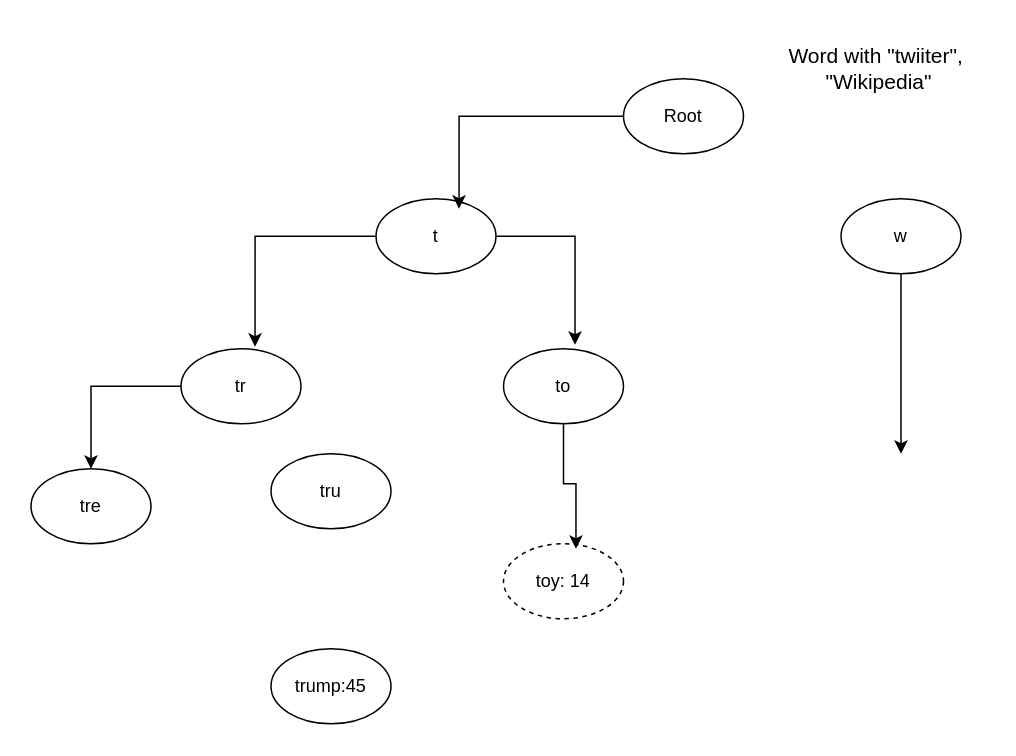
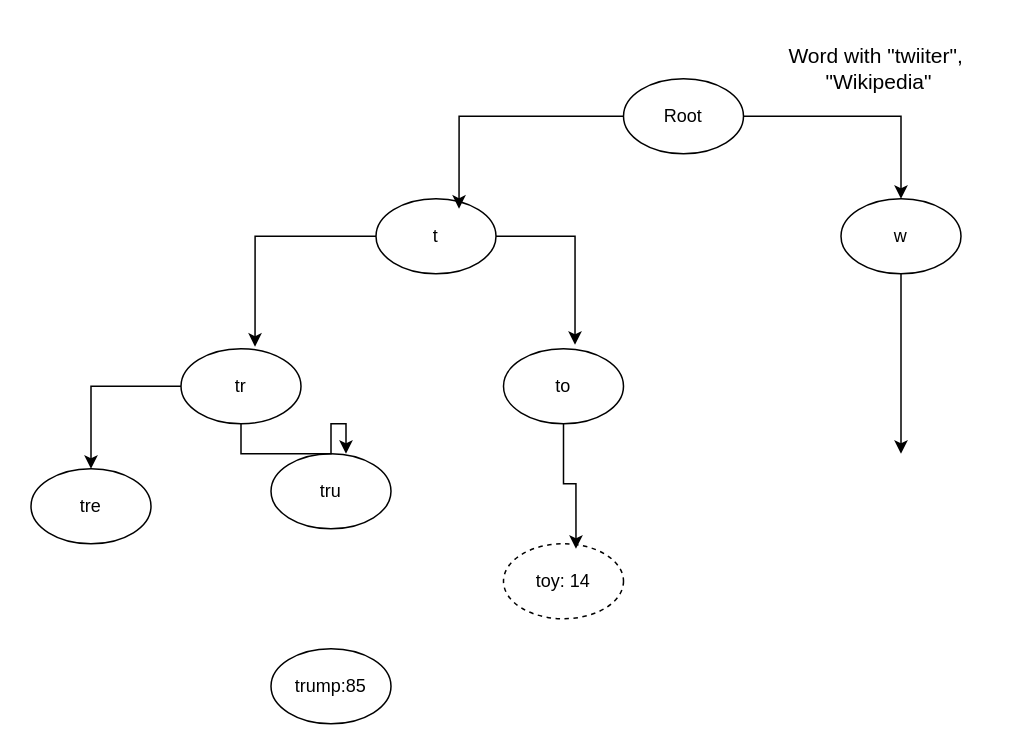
edge "Root" -> "w": added
edge "tr" -> "tru": added
node "trump:45": label "trump:45" -> "trump:85"
